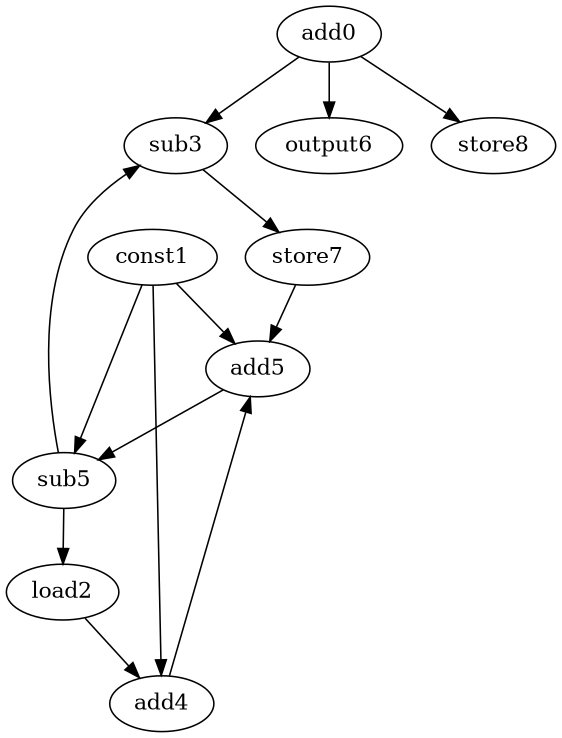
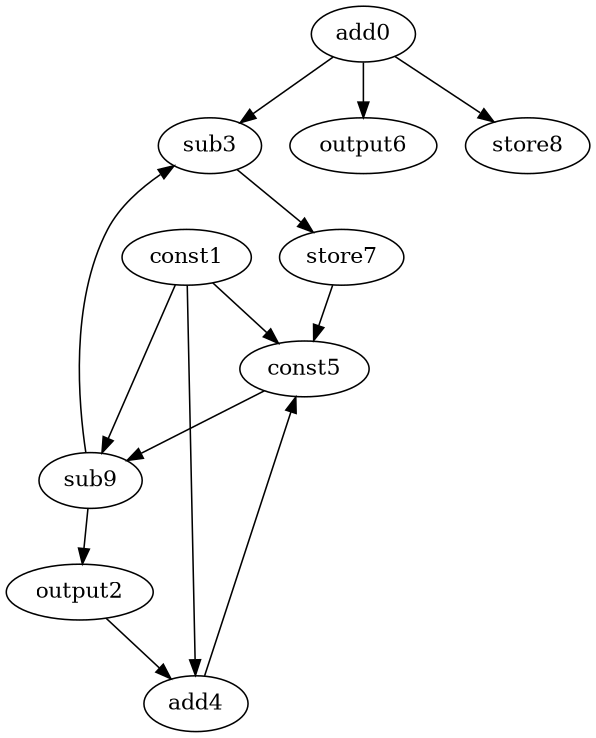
node "add5": label "add5" -> "const5"
node "sub5": label "sub5" -> "sub9"
node "load2": label "load2" -> "output2"
